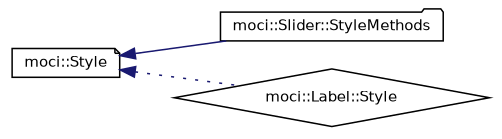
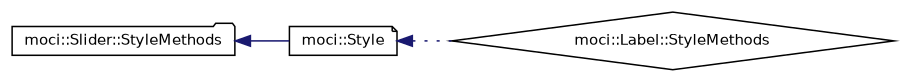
edge "moci::Slider::StyleMethods" -> "moci::Style": reversed
node "moci::Label::Style": label "moci::Label::Style" -> "moci::Label::StyleMethods"
